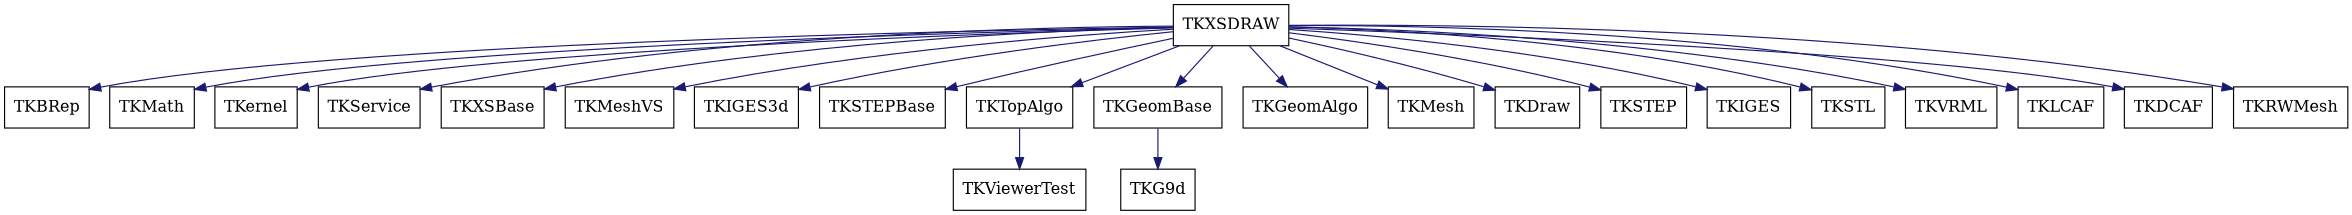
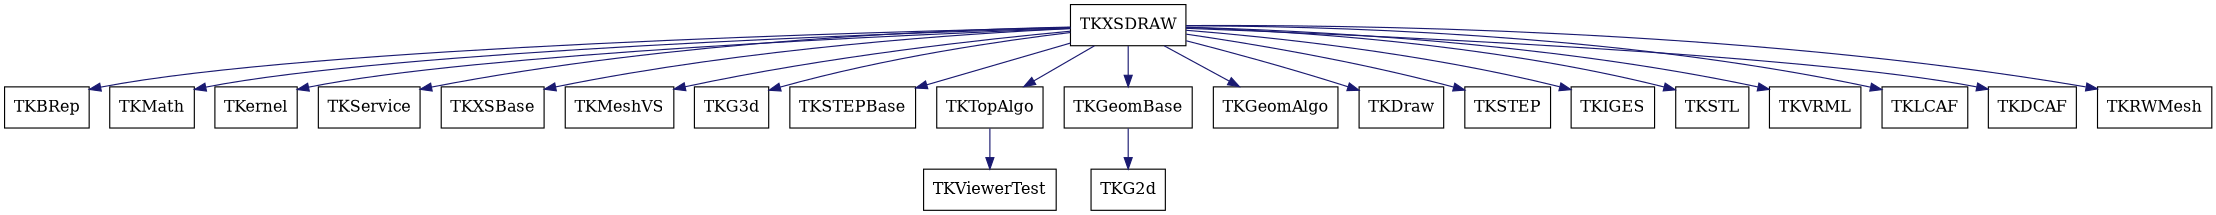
node "TKIGES3d": label "TKIGES3d" -> "TKG3d"
node "TKMesh": removed
node "TKG9d": label "TKG9d" -> "TKG2d"
